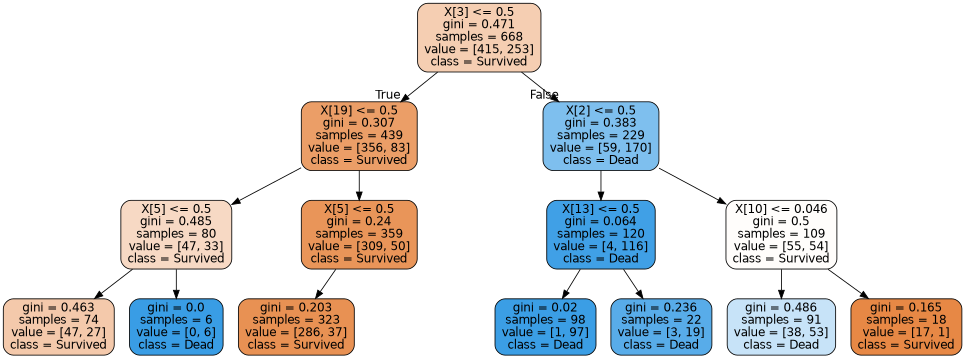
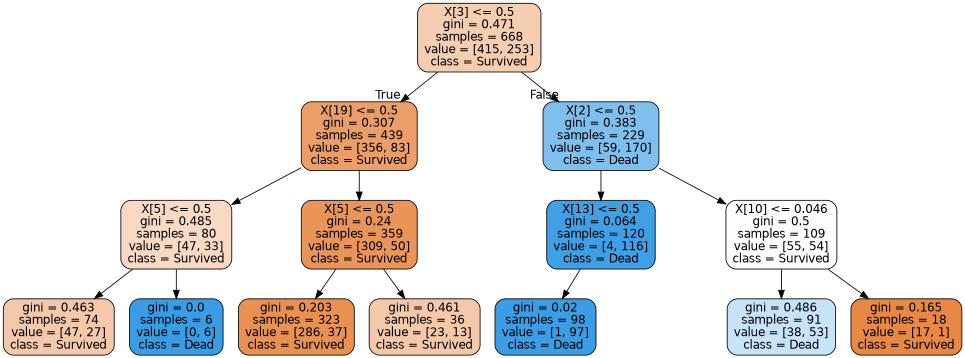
node "gini = 0.461 samples = 36 value = [23, 13] class = Survived": added
node "gini = 0.236 samples = 22 value = [3, 19] class = Dead": removed
